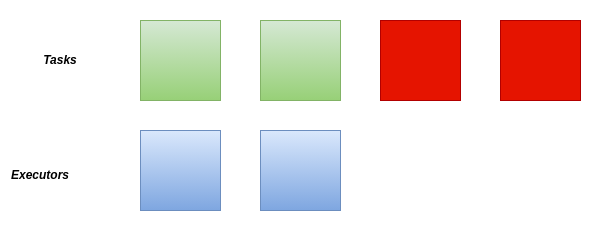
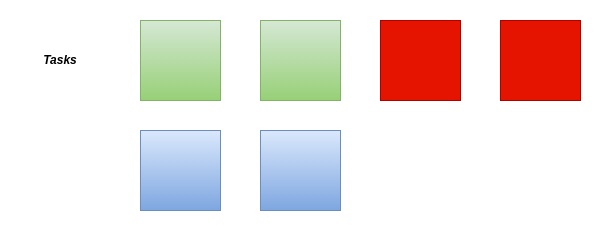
node "Executors": removed
